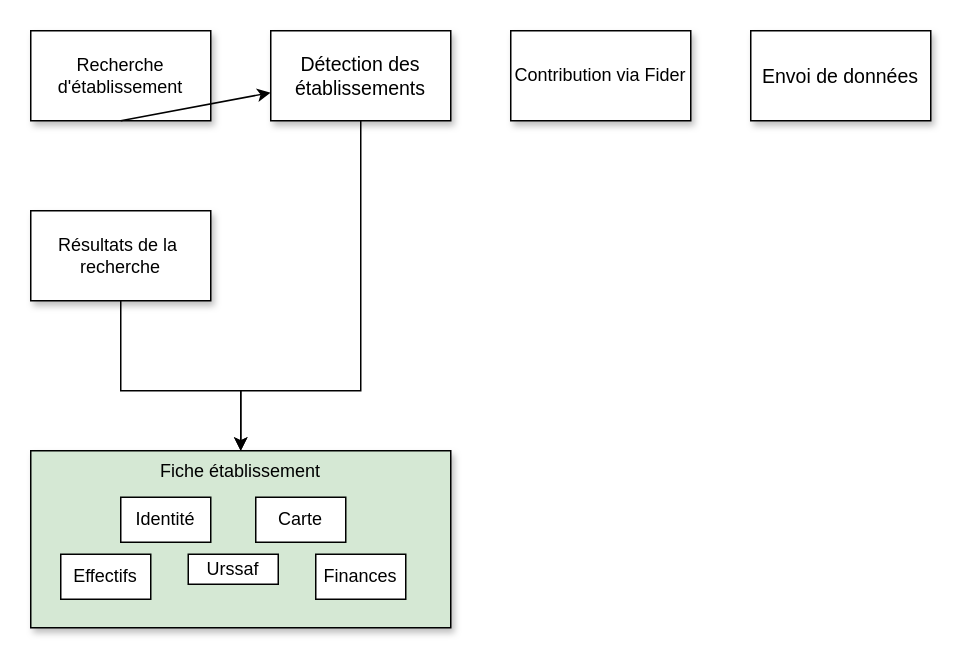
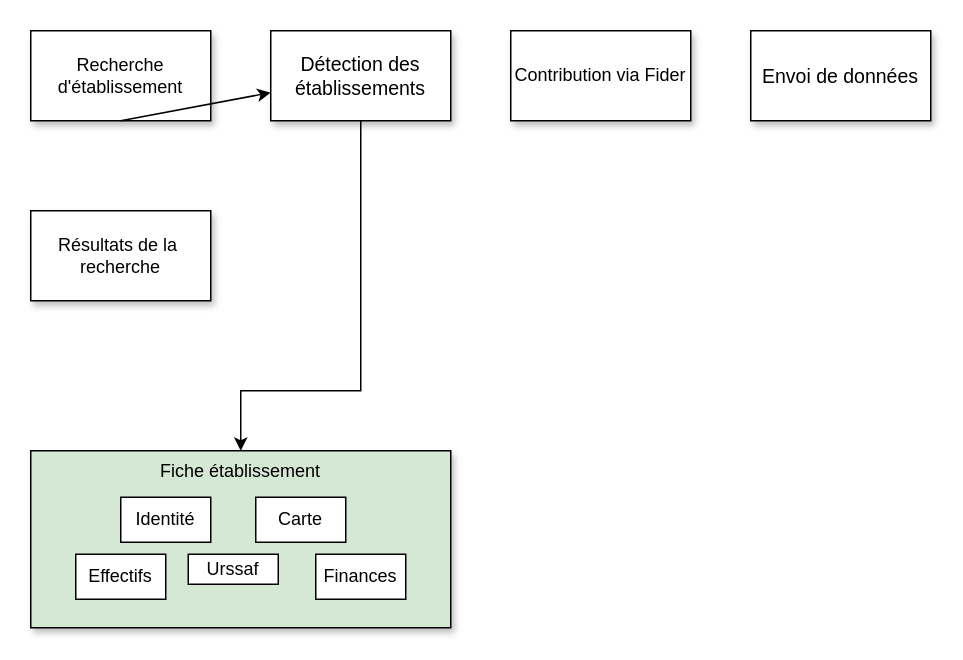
edge "Résultats de la recherche" -> "Fiche établissement": removed
node "Effectifs": moved (106, 577) -> (121, 577)
